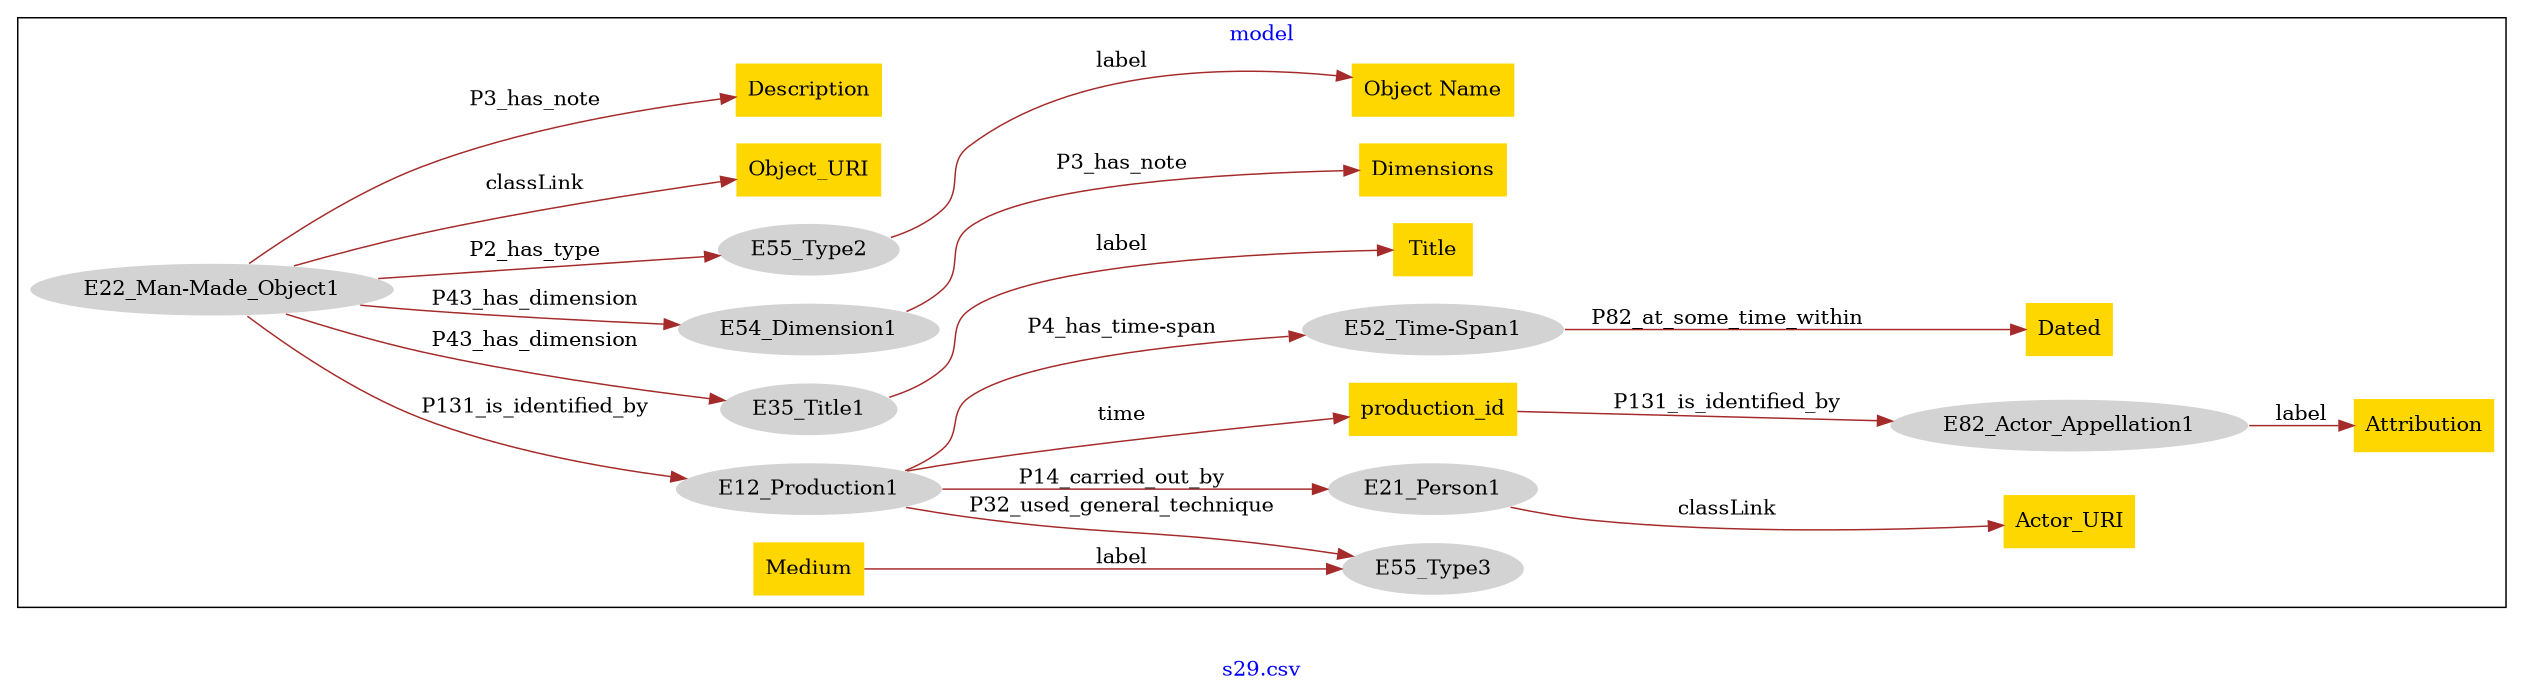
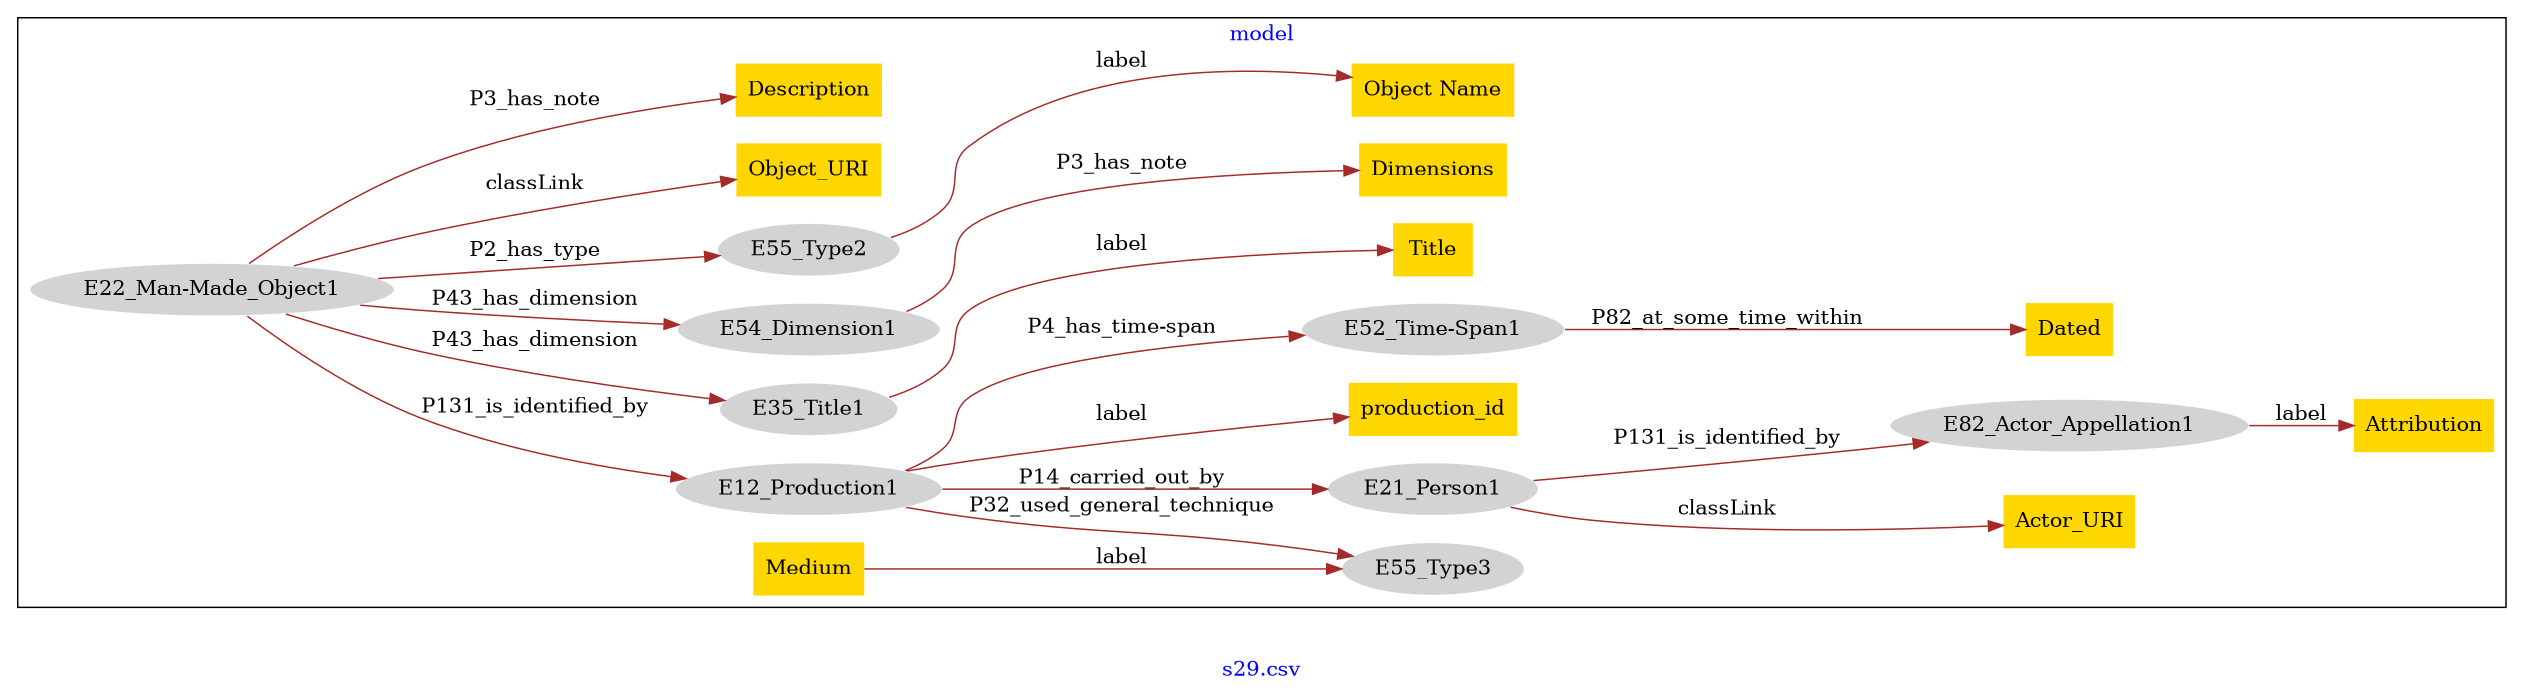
edge "E12_Production1" -> "production_id": label "time" -> "label"
edge "production_id" -> "E82_Actor_Appellation1": now "E21_Person1" -> "E82_Actor_Appellation1"
